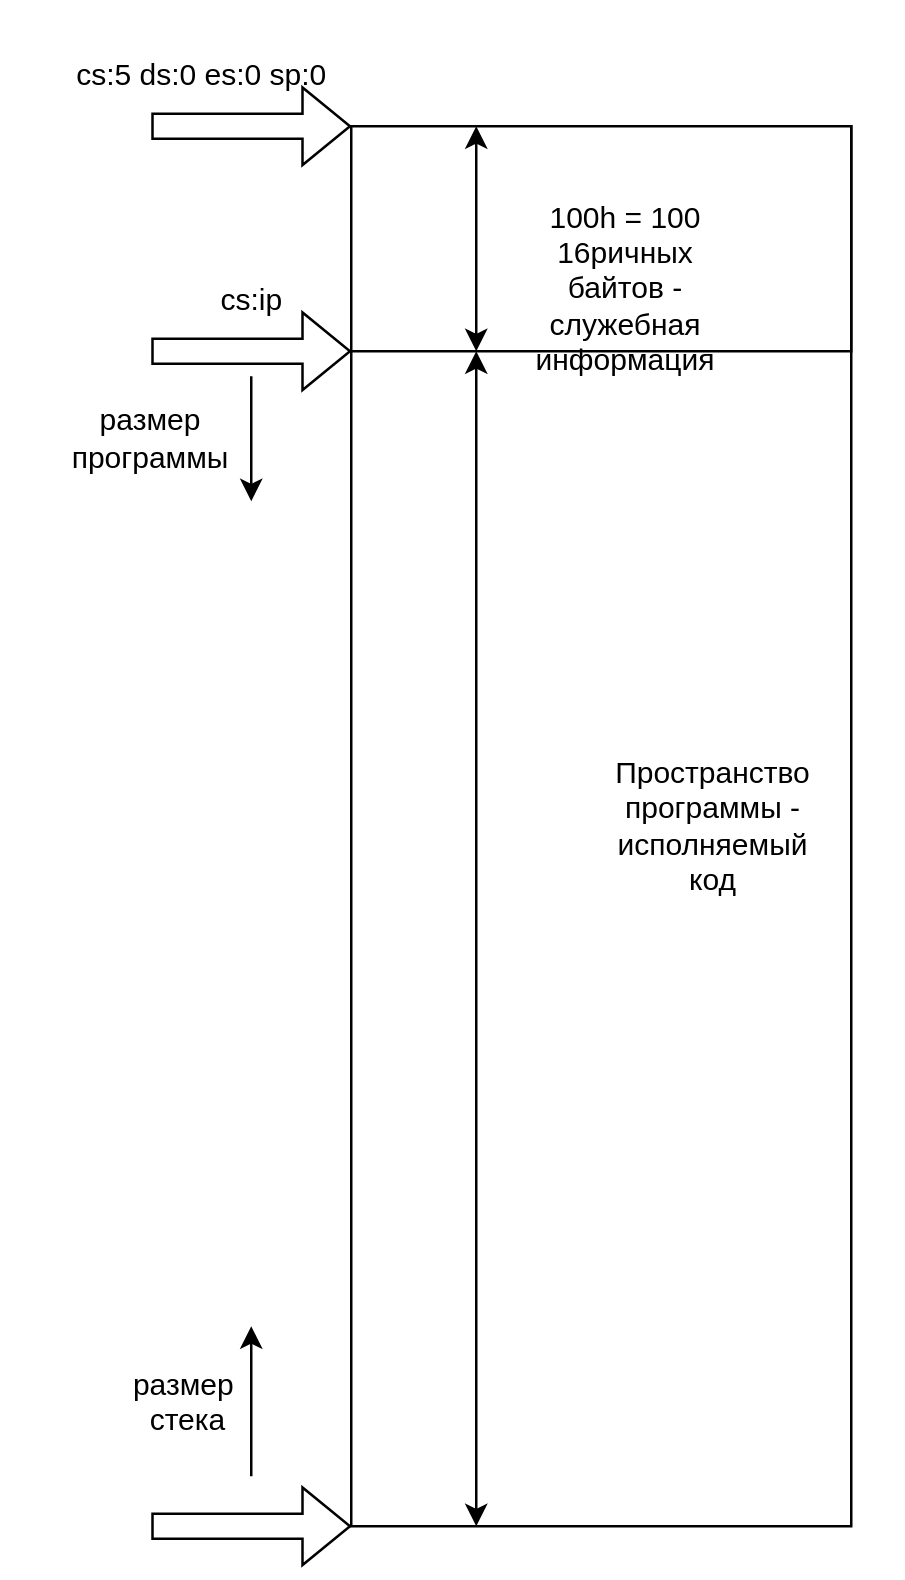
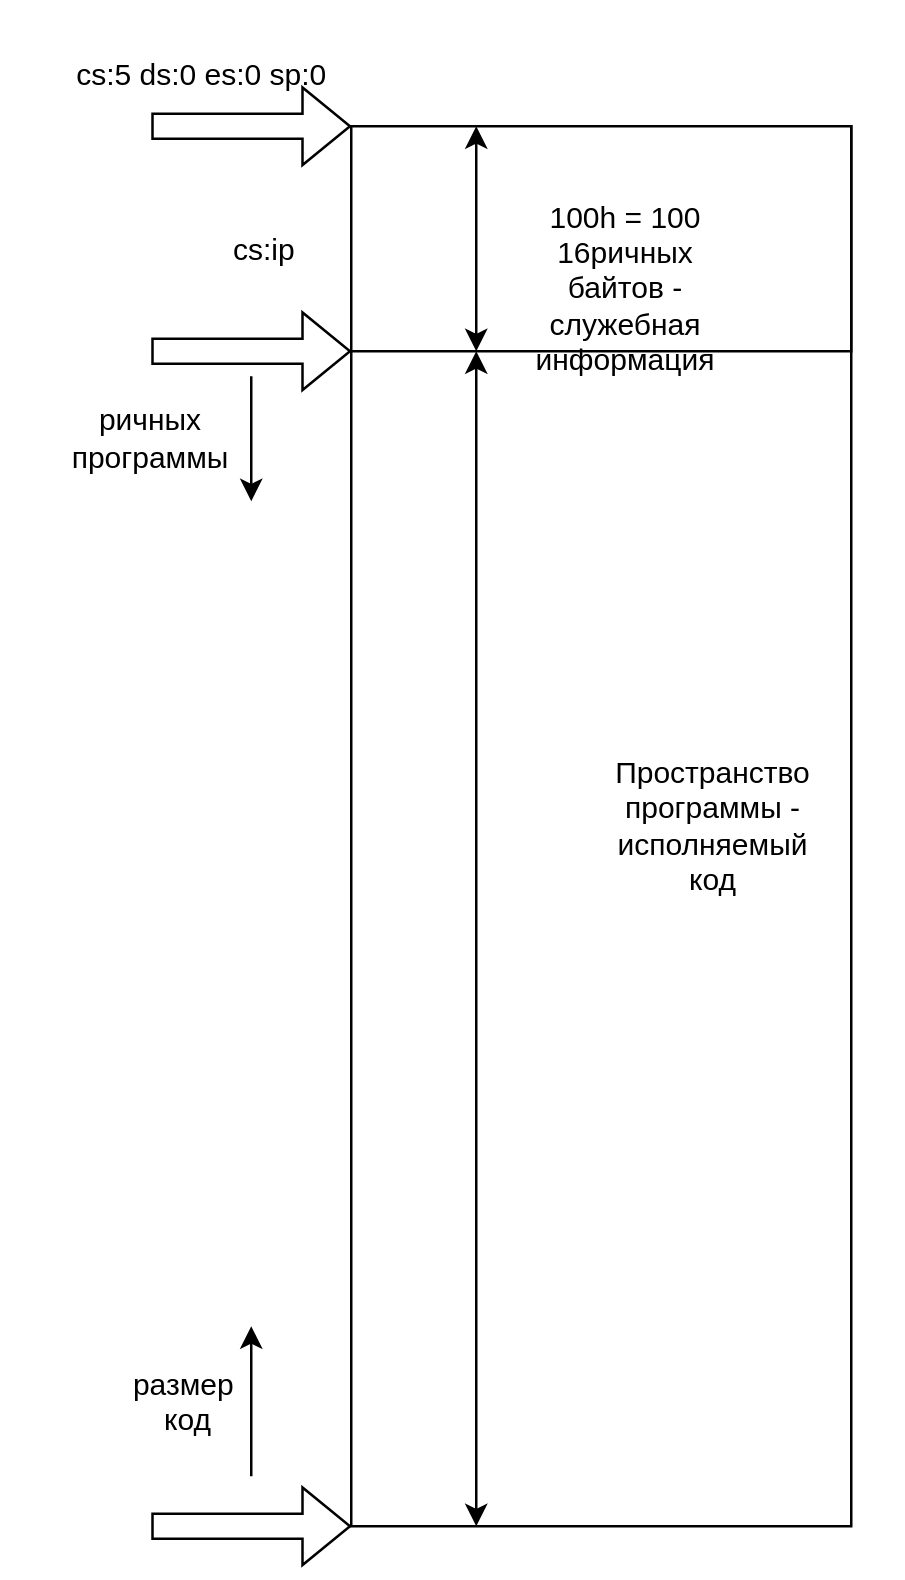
node "cs:ip": moved (251, 301) -> (264, 251)
node "размер программы": label "размер программы" -> "ричных программы"
node "размер стека": label "размер стека" -> "размер код"
